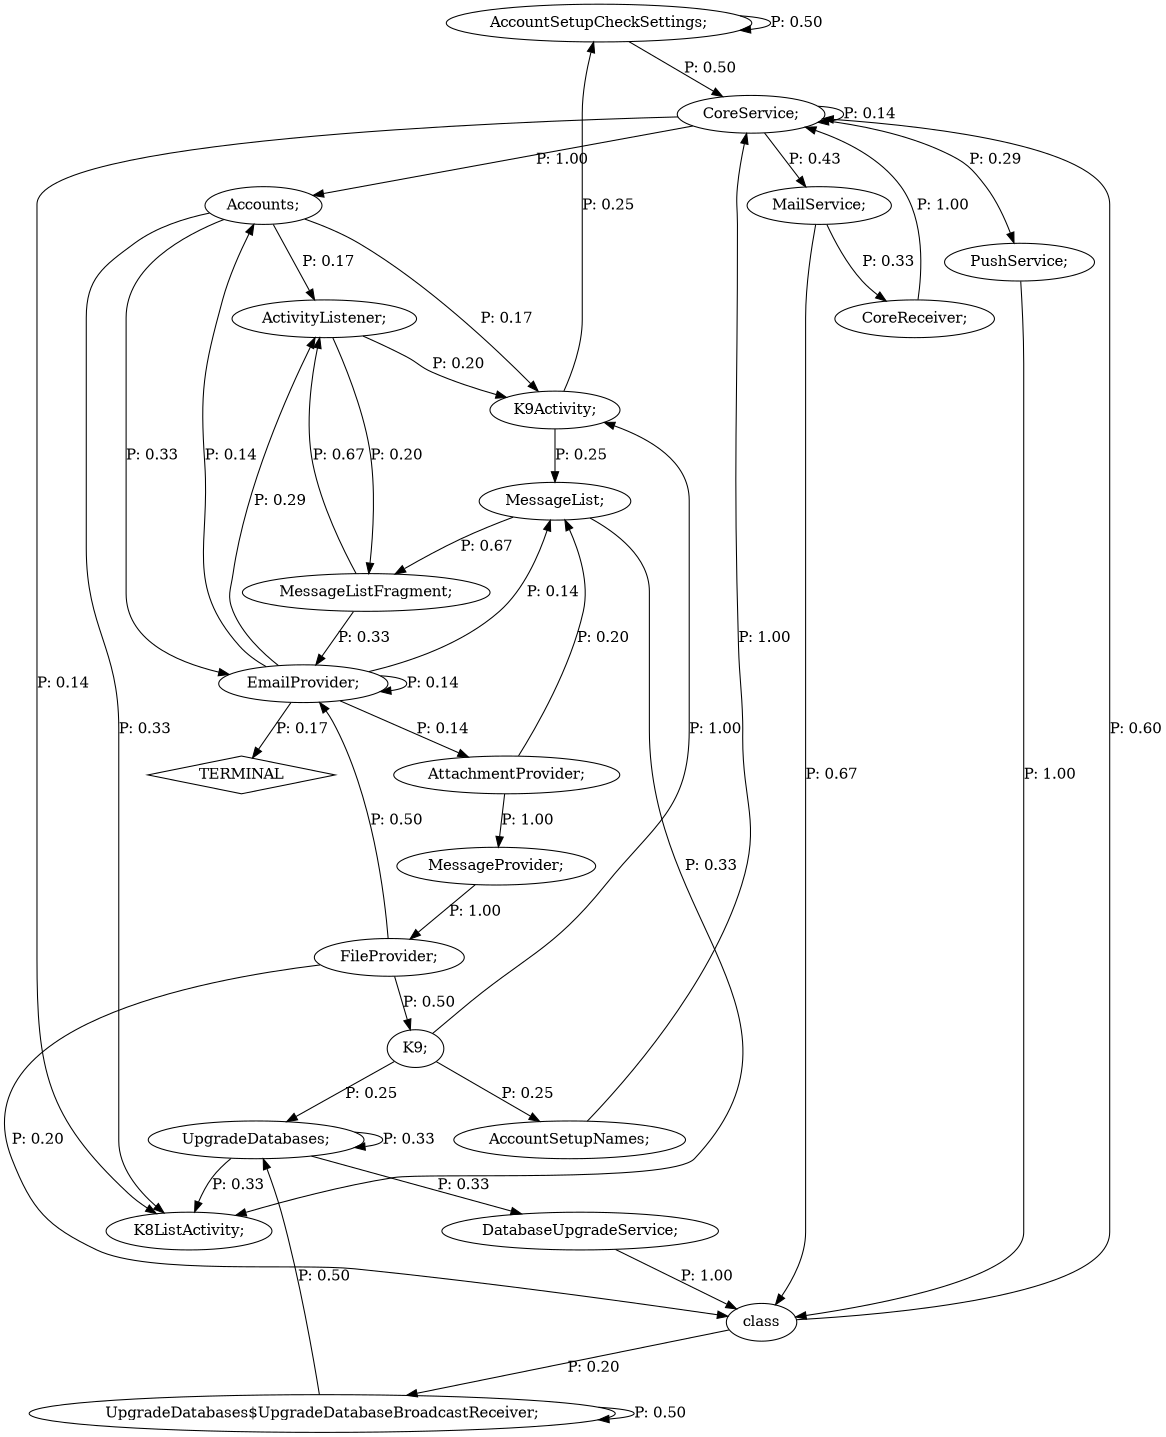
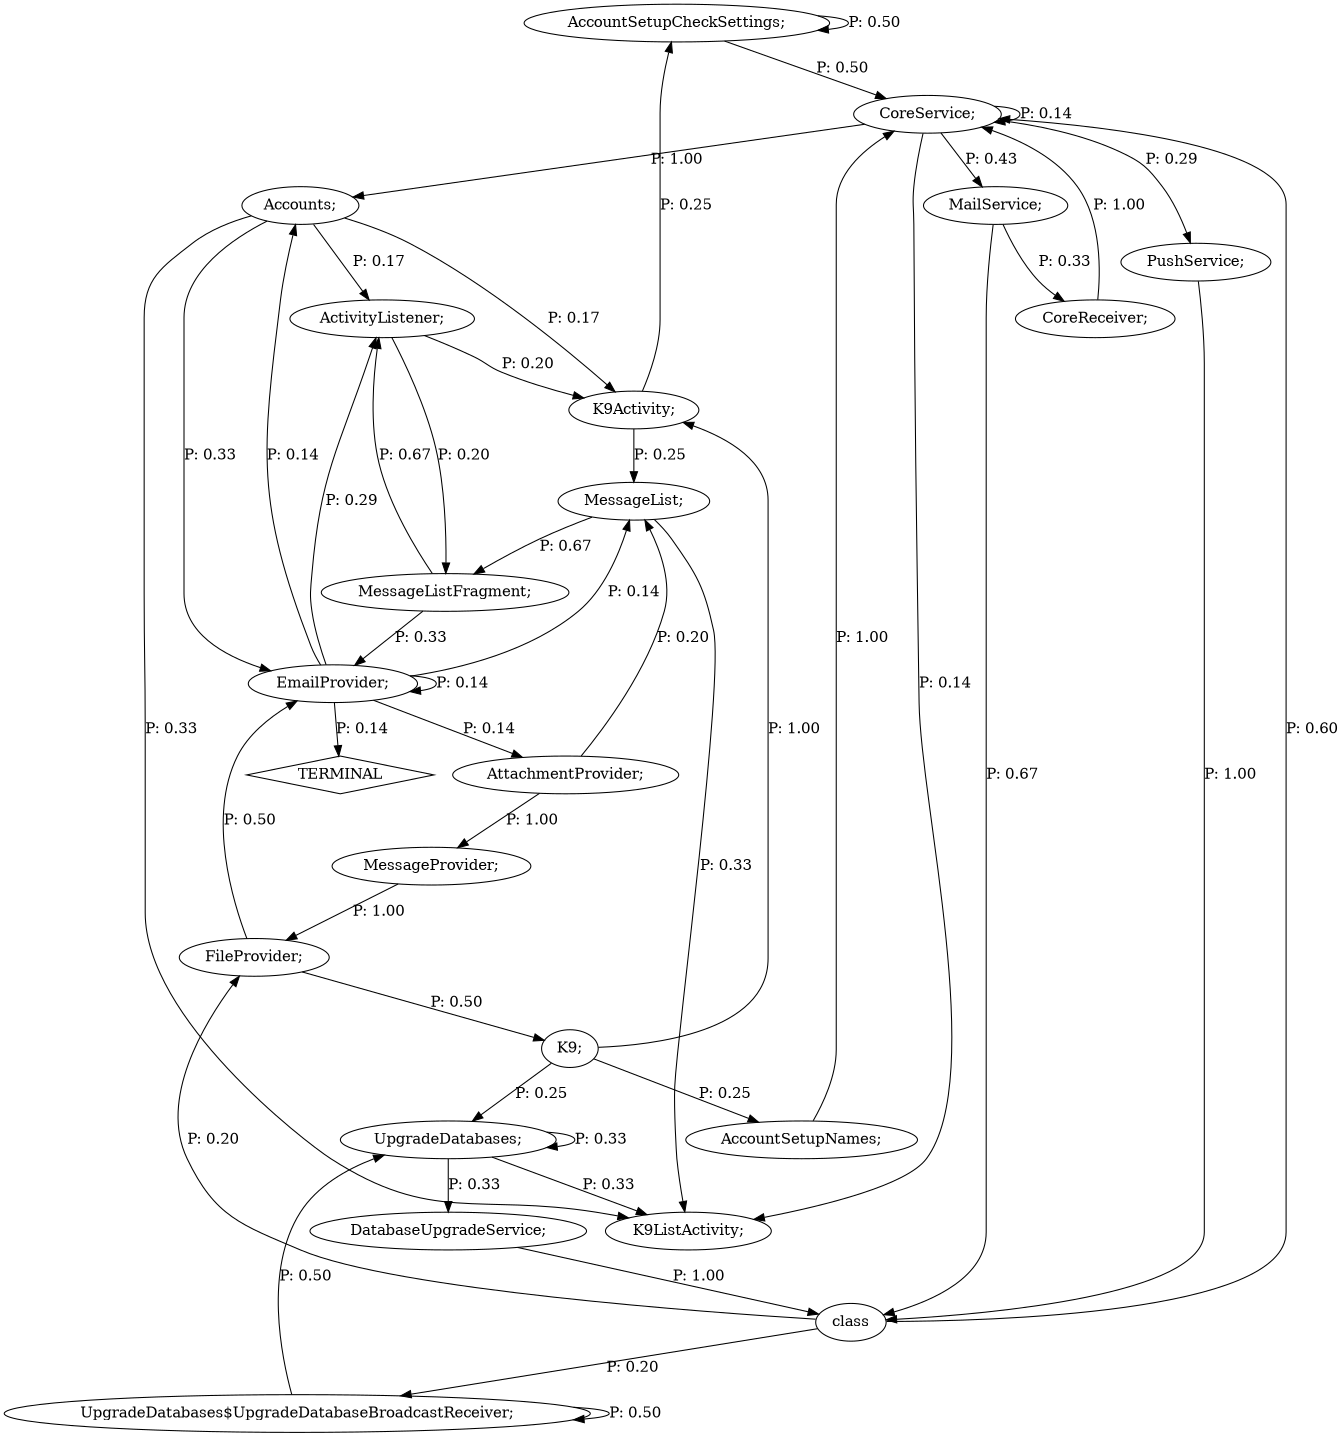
edge "EmailProvider;" -> "TERMINAL": label "P: 0.17" -> "P: 0.14"
node "K8ListActivity;": label "K8ListActivity;" -> "K9ListActivity;"
edge "FileProvider;" -> "class": reversed
